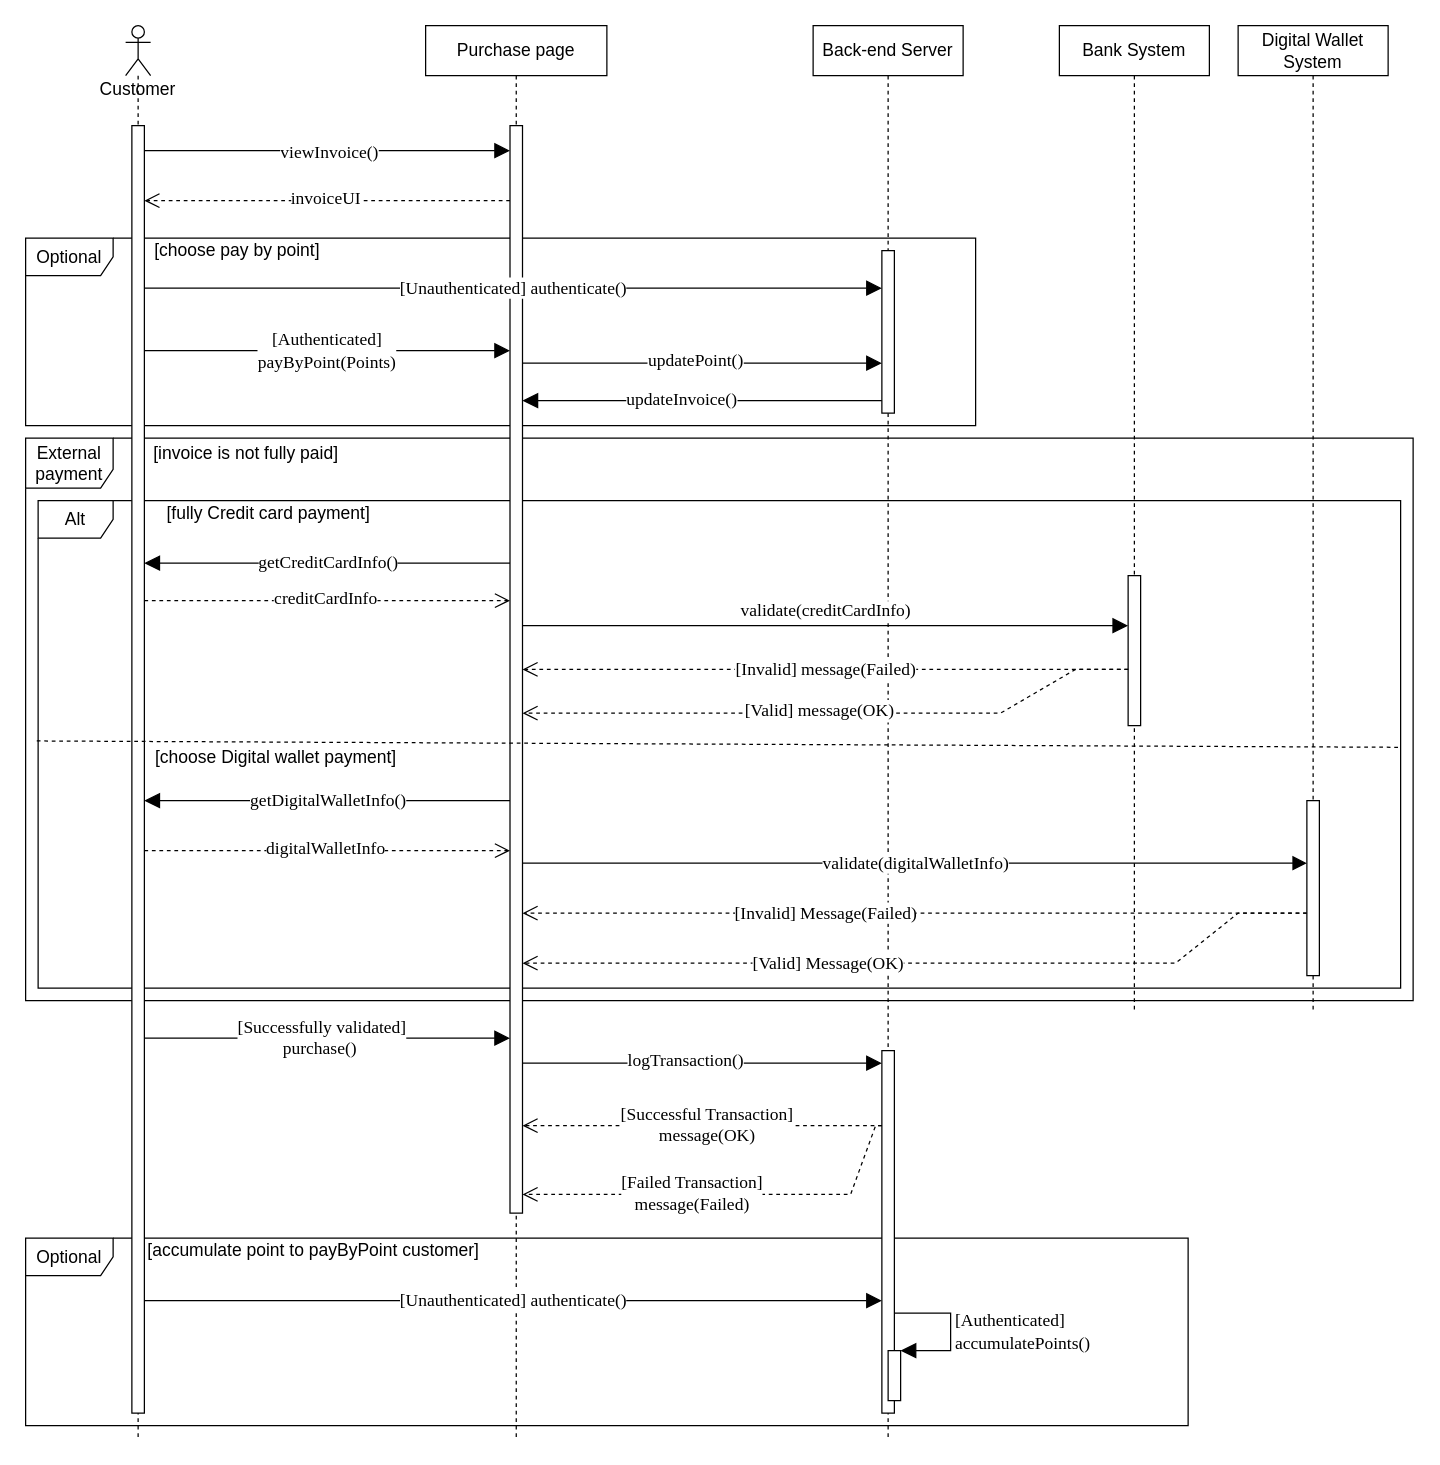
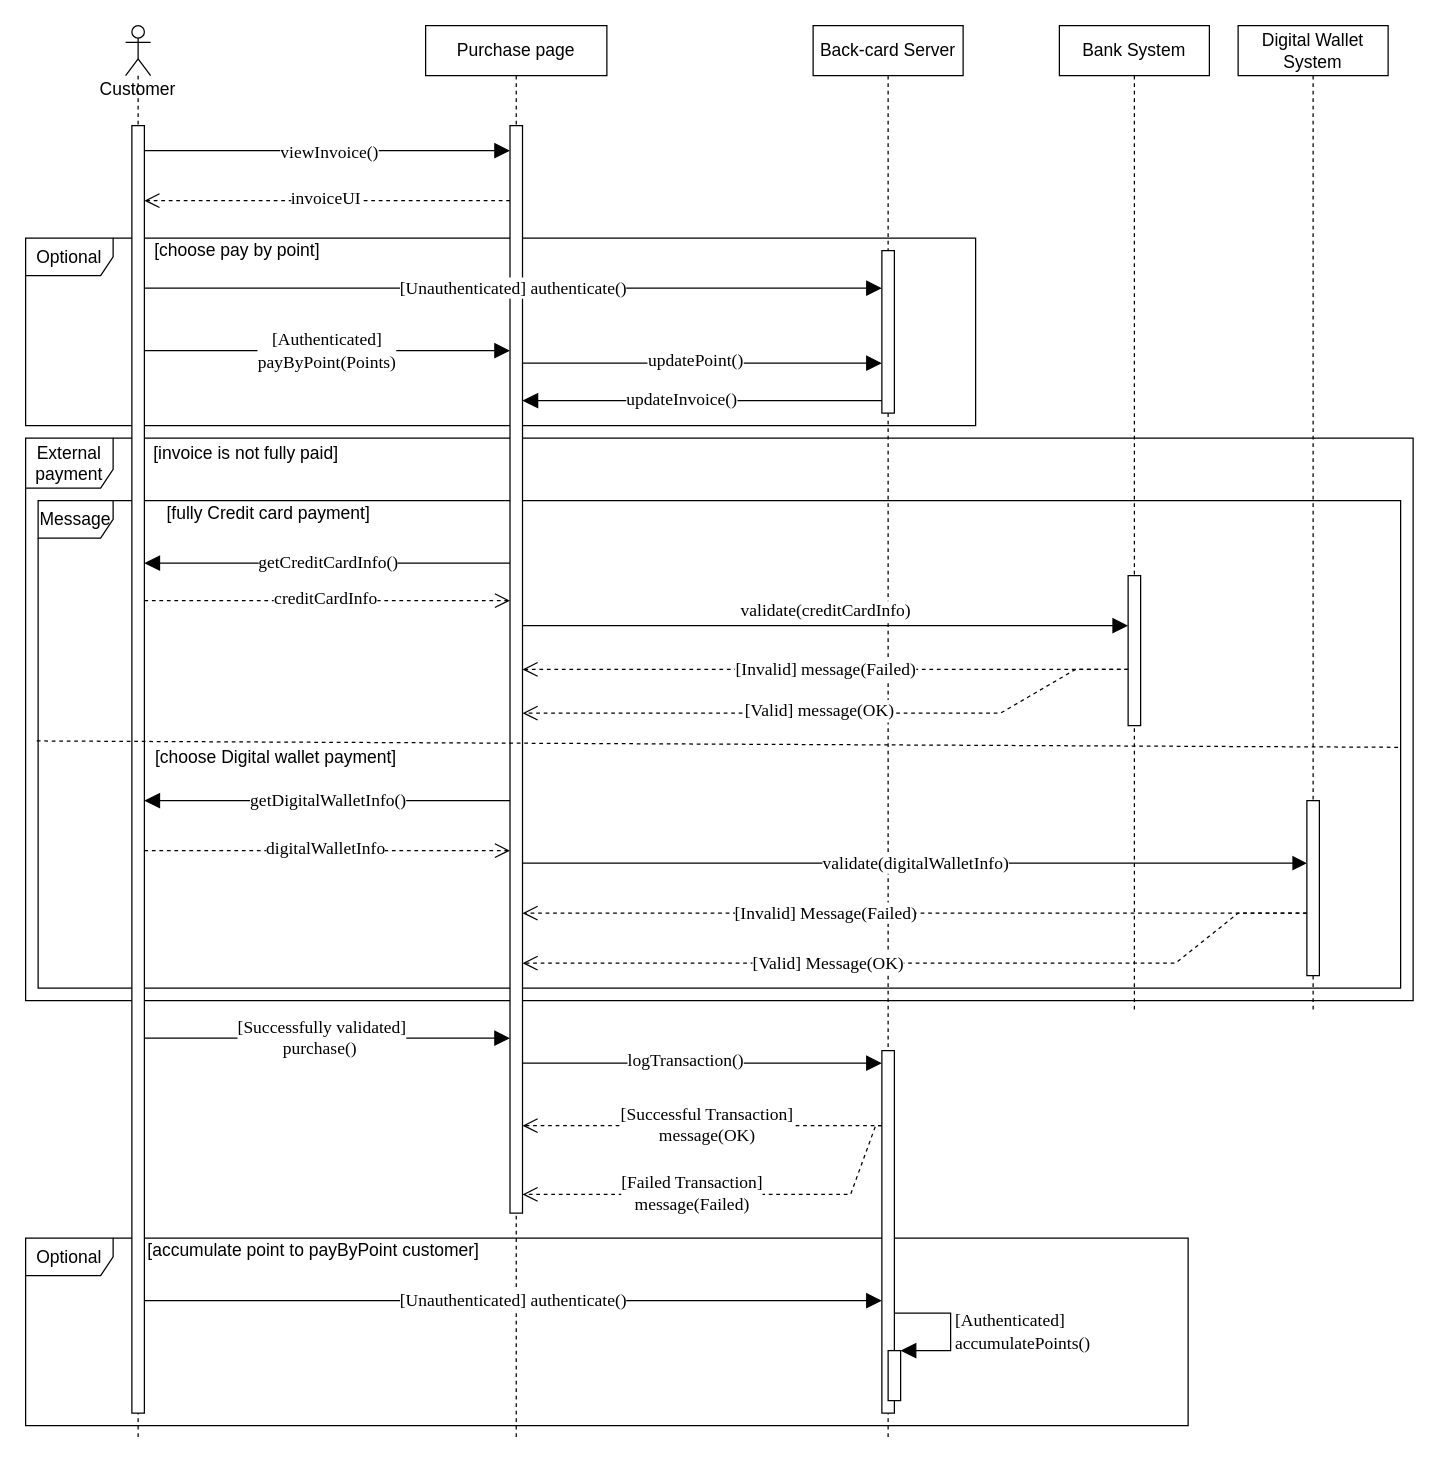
node "Back-end Server": label "Back-end Server" -> "Back-card Server"
node "Alt": label "Alt" -> "Message"
